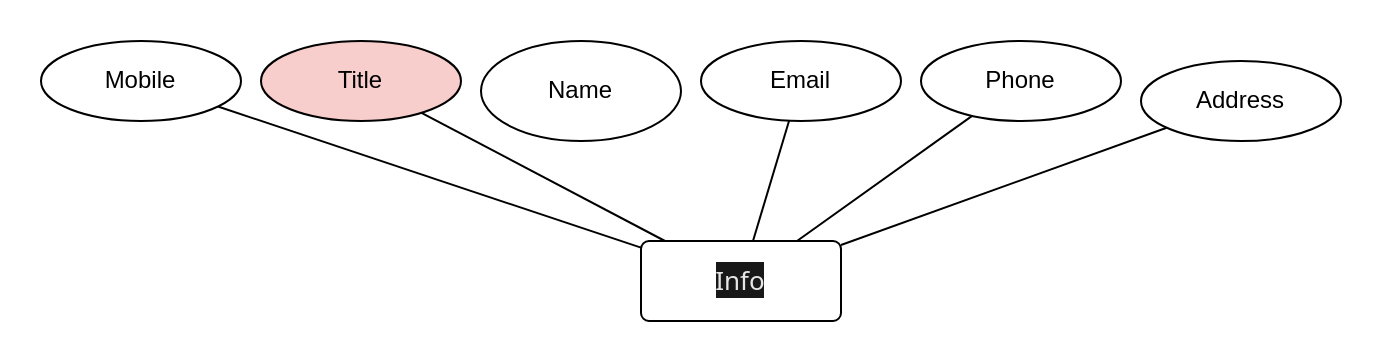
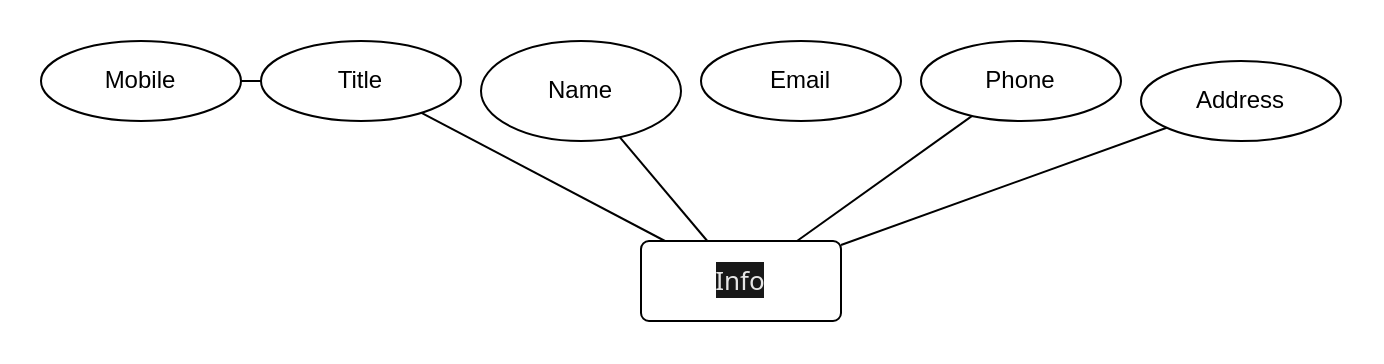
node "Title": fillcolor #f8cecc -> #ffffff
edge "Mobile" -- "Info": now "Mobile" -- "Title"
edge "Email" -- "Info": removed
edge "Name" -- "Info": added
